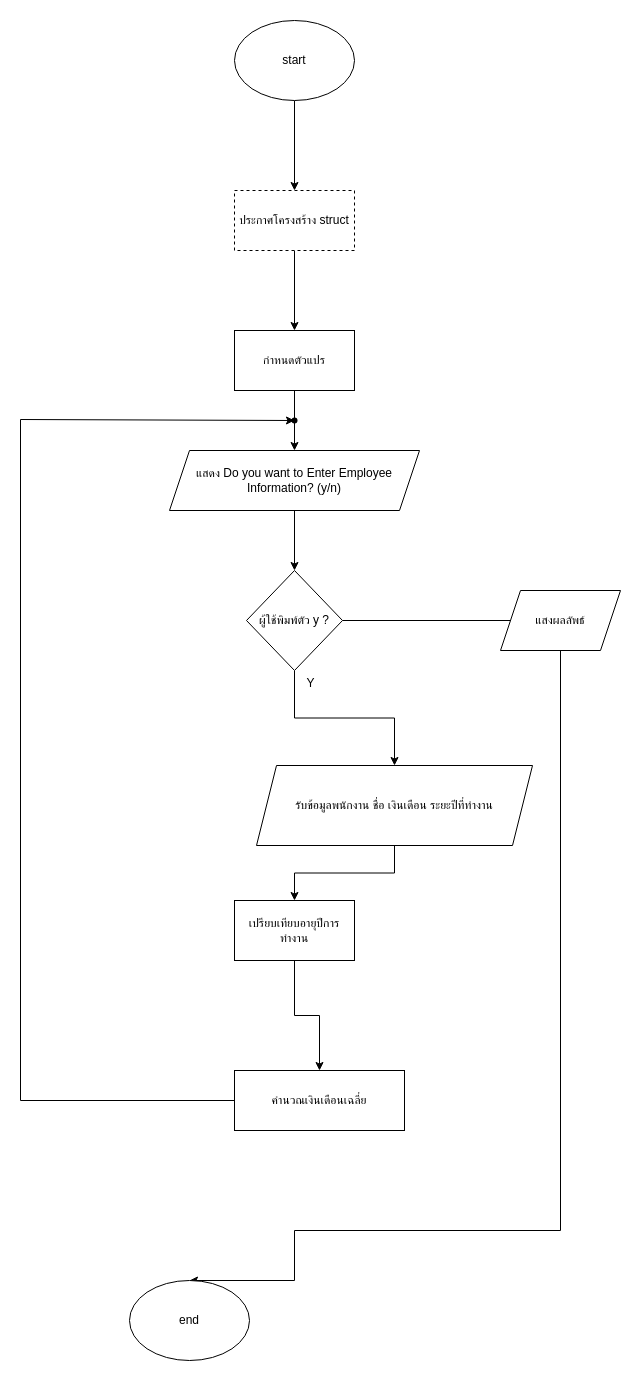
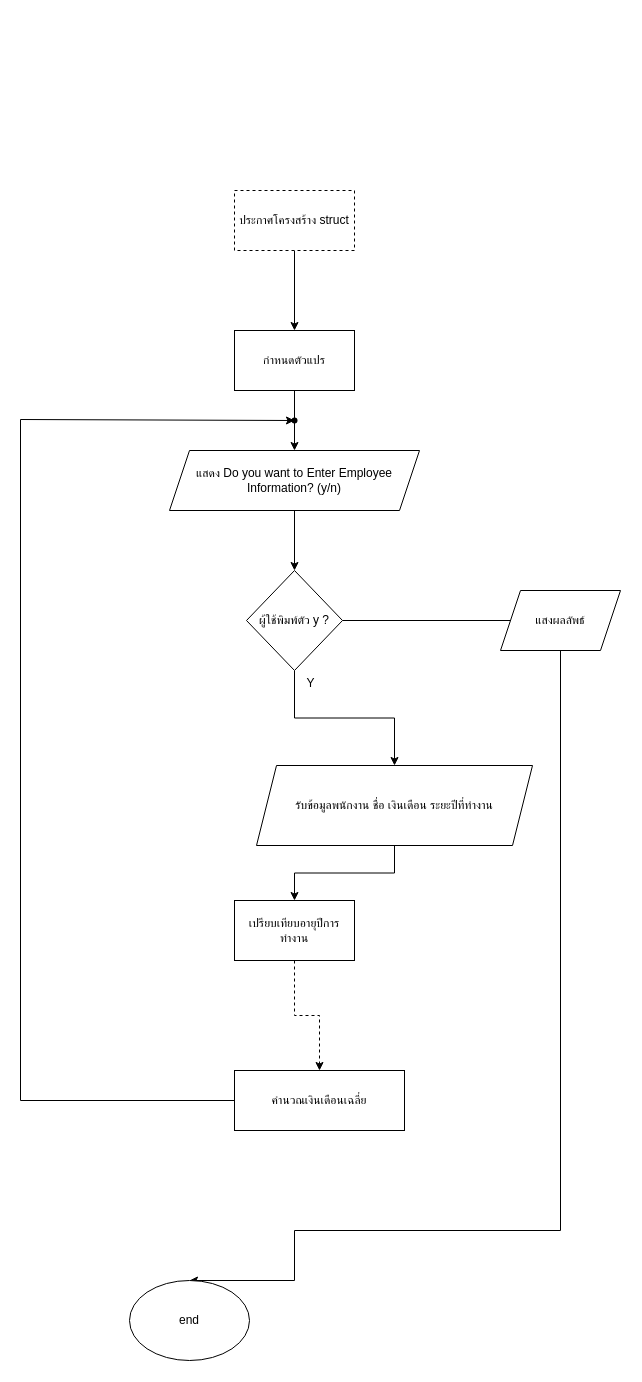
node "start": removed
edge "start" -> "ประกาศโครงสร้าง struct": removed
edge "เปรียบเทียบอายุปีการทำงาน" -> "คำนวณเงินเดือนเฉลี่ย": style solid -> dashed
